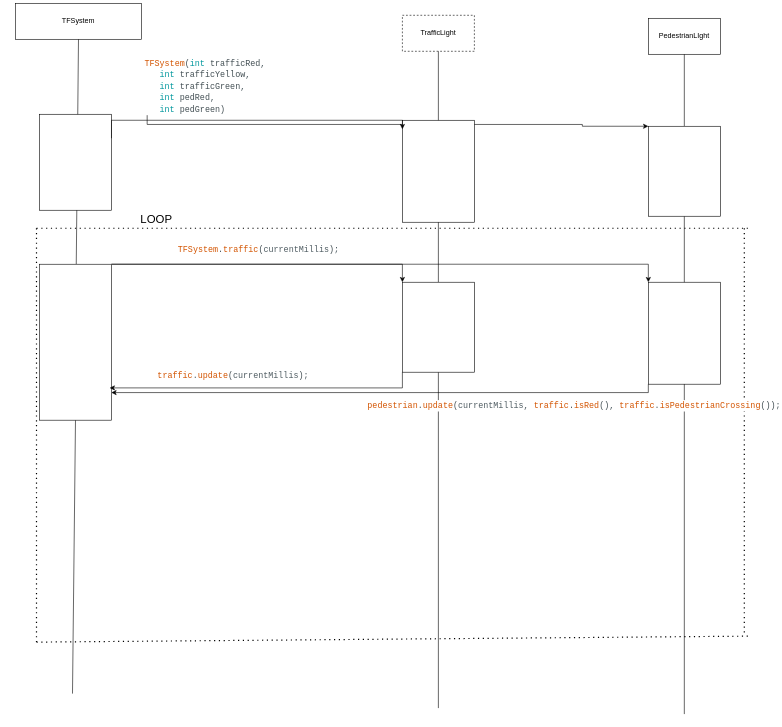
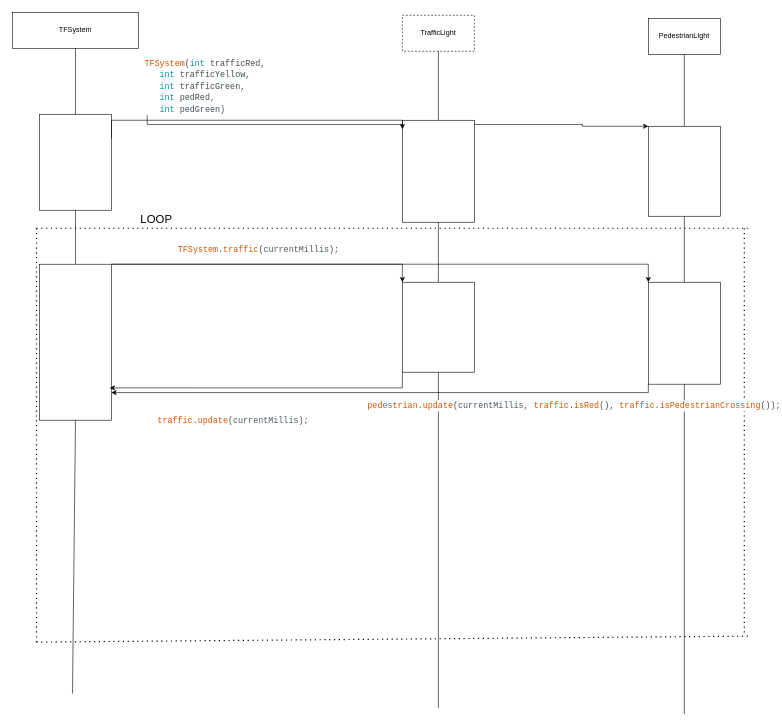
node "TFSystem": moved (78, 21) -> (75, 30)
node "traffic.update(currentMillis);": moved (234, 378) -> (234, 423)
